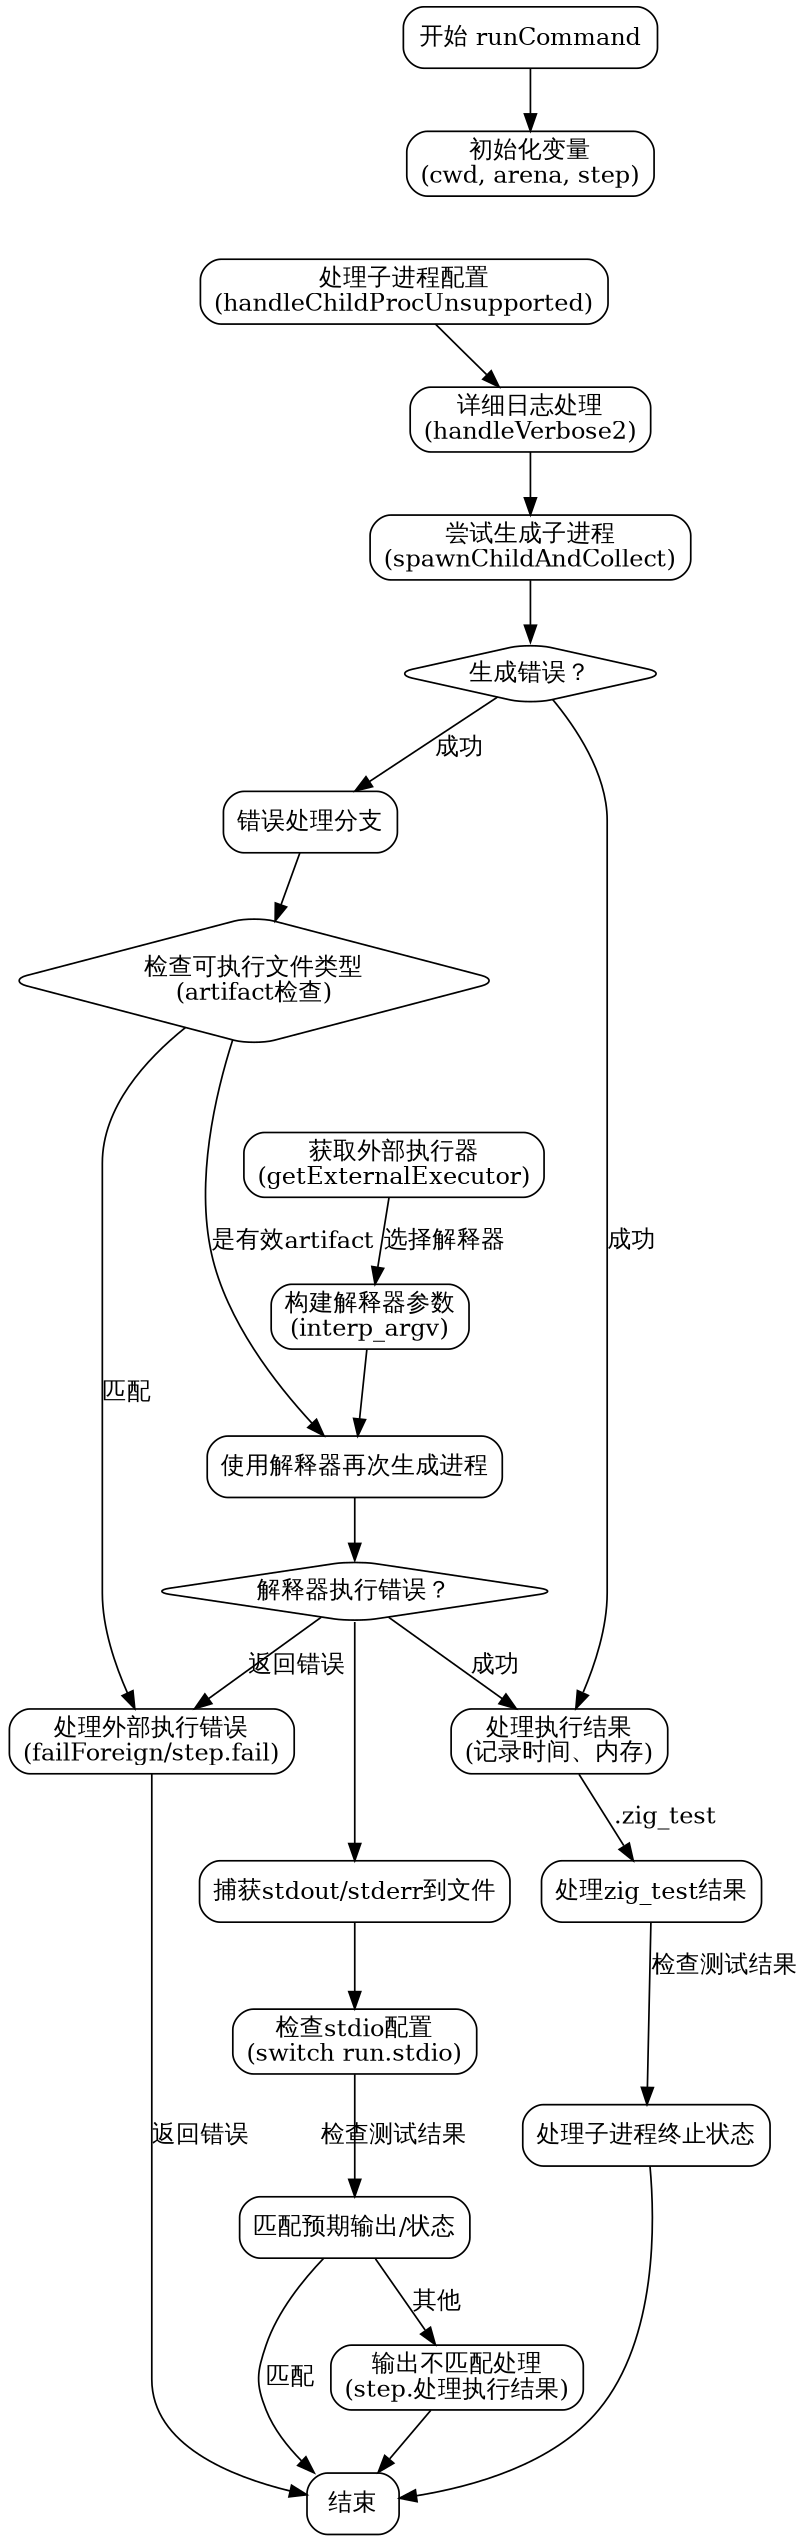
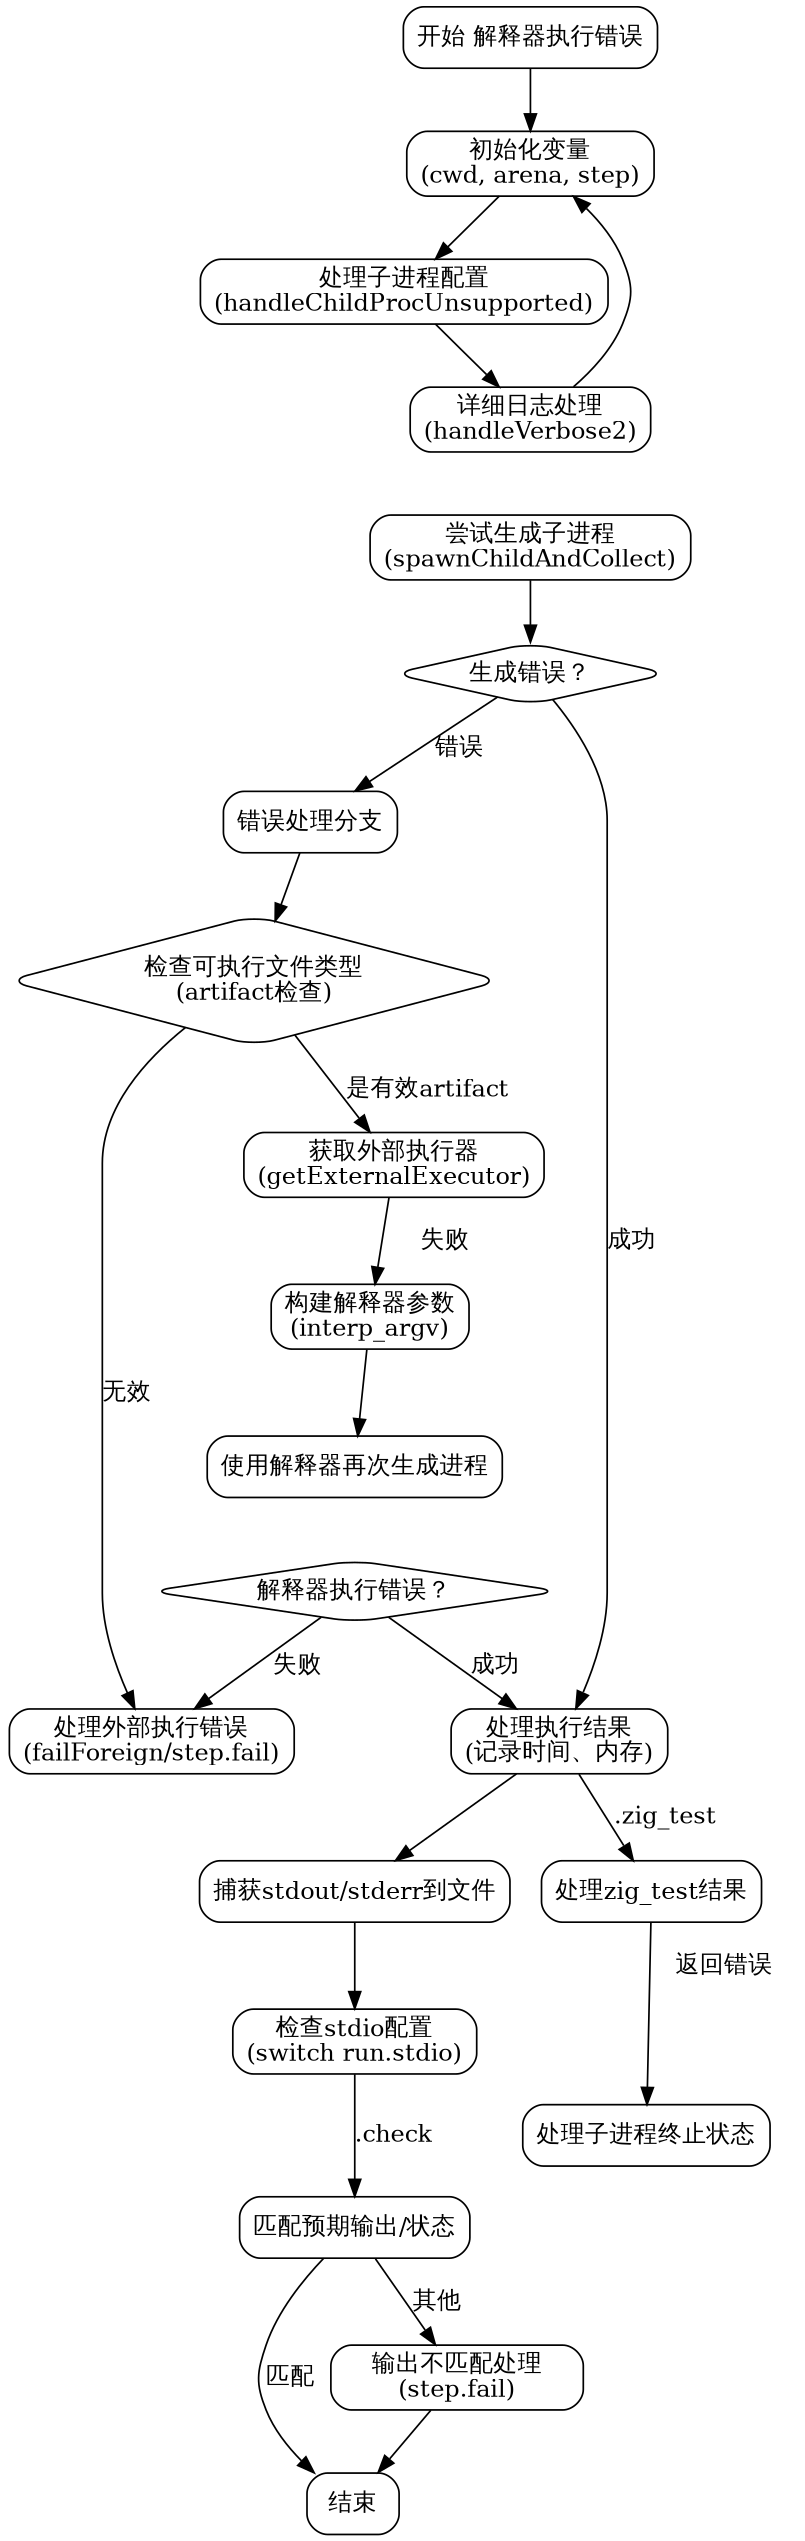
node "开始 runCommand": label "开始 runCommand" -> "开始 解释器执行错误"
edge "初始化变量 (cwd, arena, step)" -> "处理子进程配置 (handleChildProcUnsupported)": added
edge "详细日志处理 (handleVerbose2)" -> "尝试生成子进程 (spawnChildAndCollect)": now "详细日志处理 (handleVerbose2)" -> "初始化变量 (cwd, arena, step)"
edge "生成错误？" -> "错误处理分支": label "成功" -> "错误"
edge "获取外部执行器 (getExternalExecutor)" -> "构建解释器参数 (interp_argv)": label "选择解释器" -> "失败"
edge "检查可执行文件类型 (artifact检查)" -> "使用解释器再次生成进程": now "检查可执行文件类型 (artifact检查)" -> "获取外部执行器 (getExternalExecutor)"
edge "检查可执行文件类型 (artifact检查)" -> "处理外部执行错误 (failForeign/step.fail)": label "匹配" -> "无效"
edge "使用解释器再次生成进程" -> "解释器执行错误？": removed
edge "解释器执行错误？" -> "处理外部执行错误 (failForeign/step.fail)": label "返回错误" -> "失败"
edge "解释器执行错误？" -> "捕获stdout/stderr到文件": now "处理执行结果 (记录时间、内存)" -> "捕获stdout/stderr到文件"
edge "处理zig_test结果" -> "处理子进程终止状态": label "检查测试结果" -> "返回错误"
edge "检查stdio配置 (switch run.stdio)" -> "匹配预期输出/状态": label "检查测试结果" -> ".check"
edge "处理外部执行错误 (failForeign/step.fail)" -> "结束": removed, label "返回错误"
node "输出不匹配处理 (step.处理执行结果)": label "输出不匹配处理 (step.处理执行结果)" -> "输出不匹配处理 (step.fail)"
edge "处理子进程终止状态" -> "结束": removed
